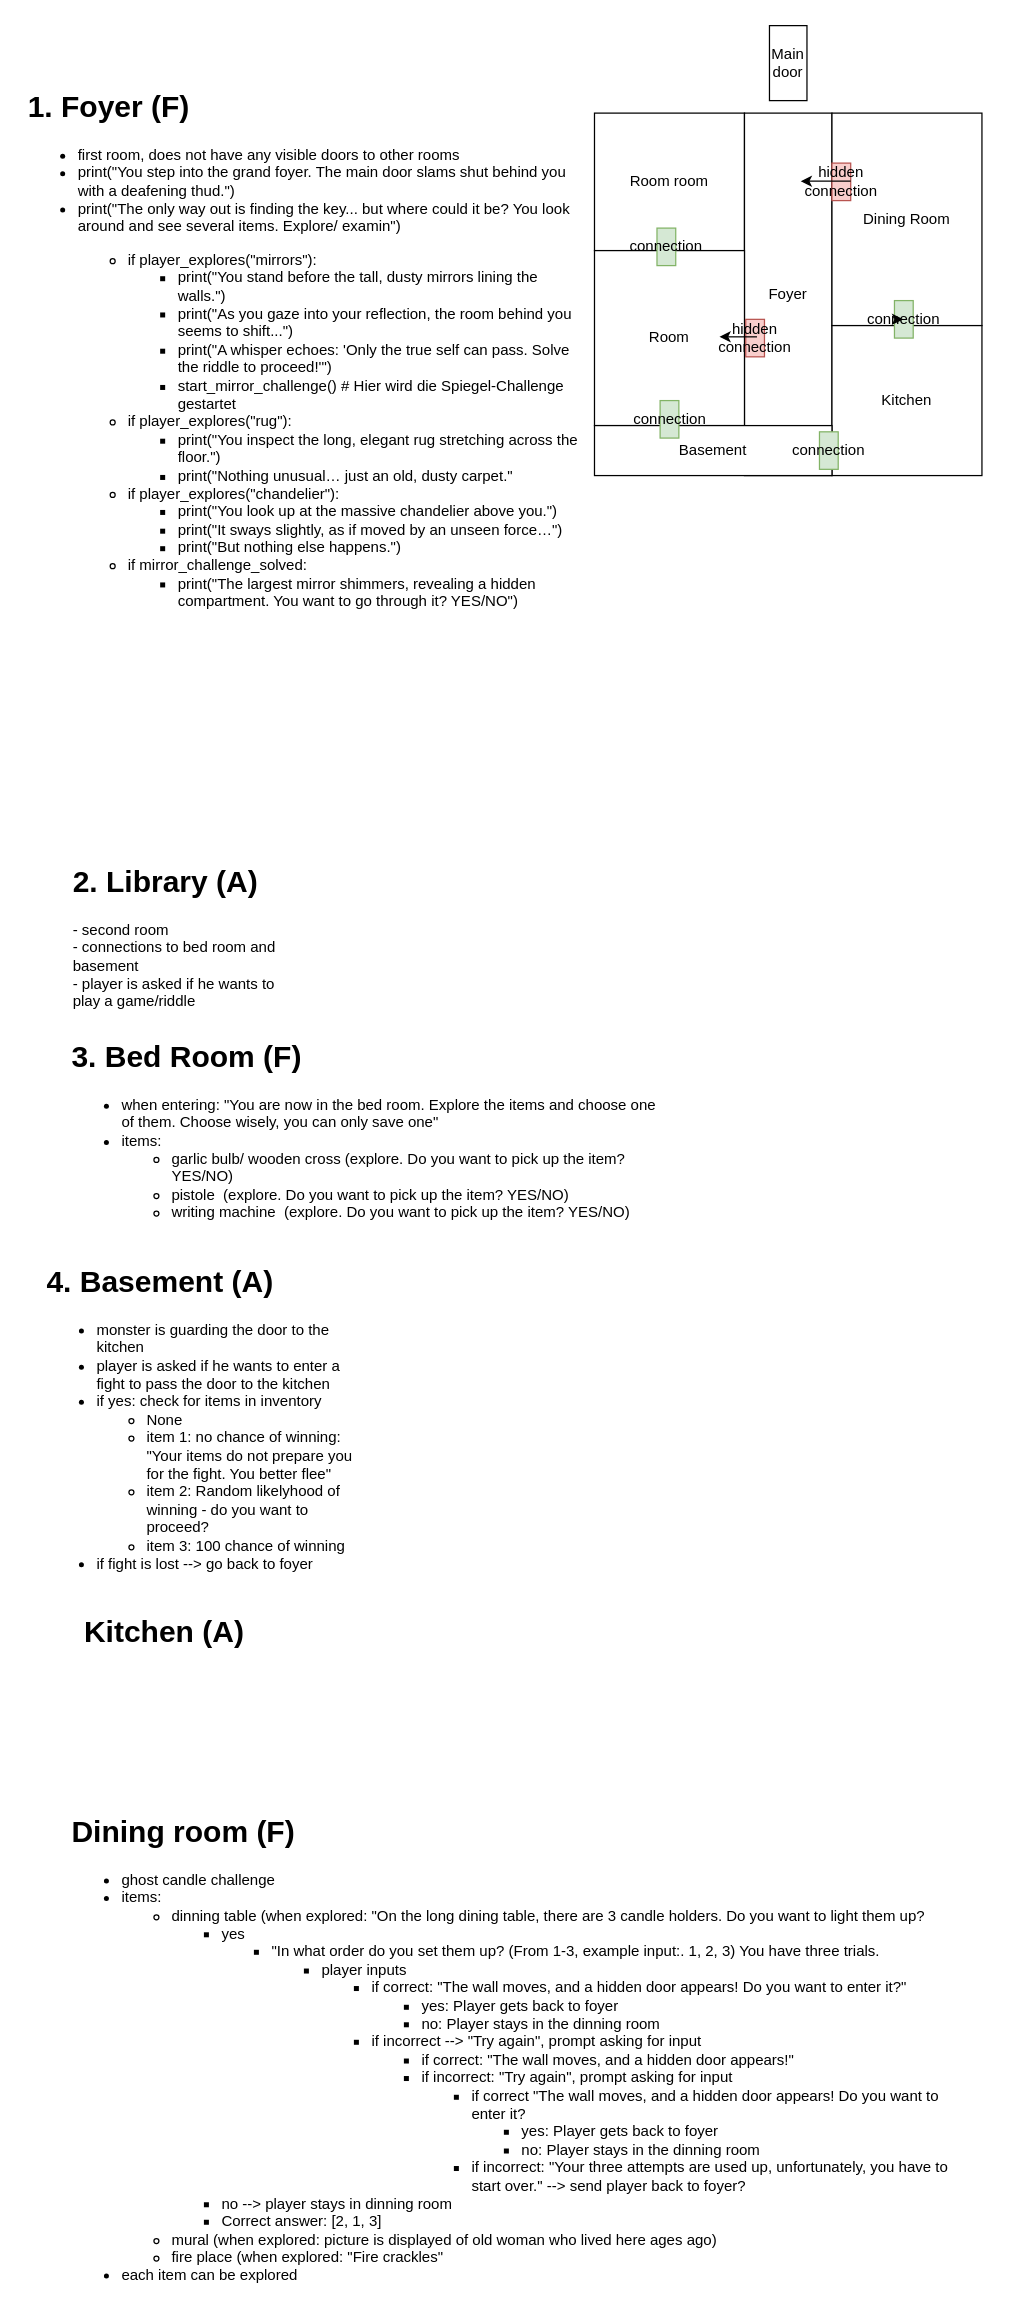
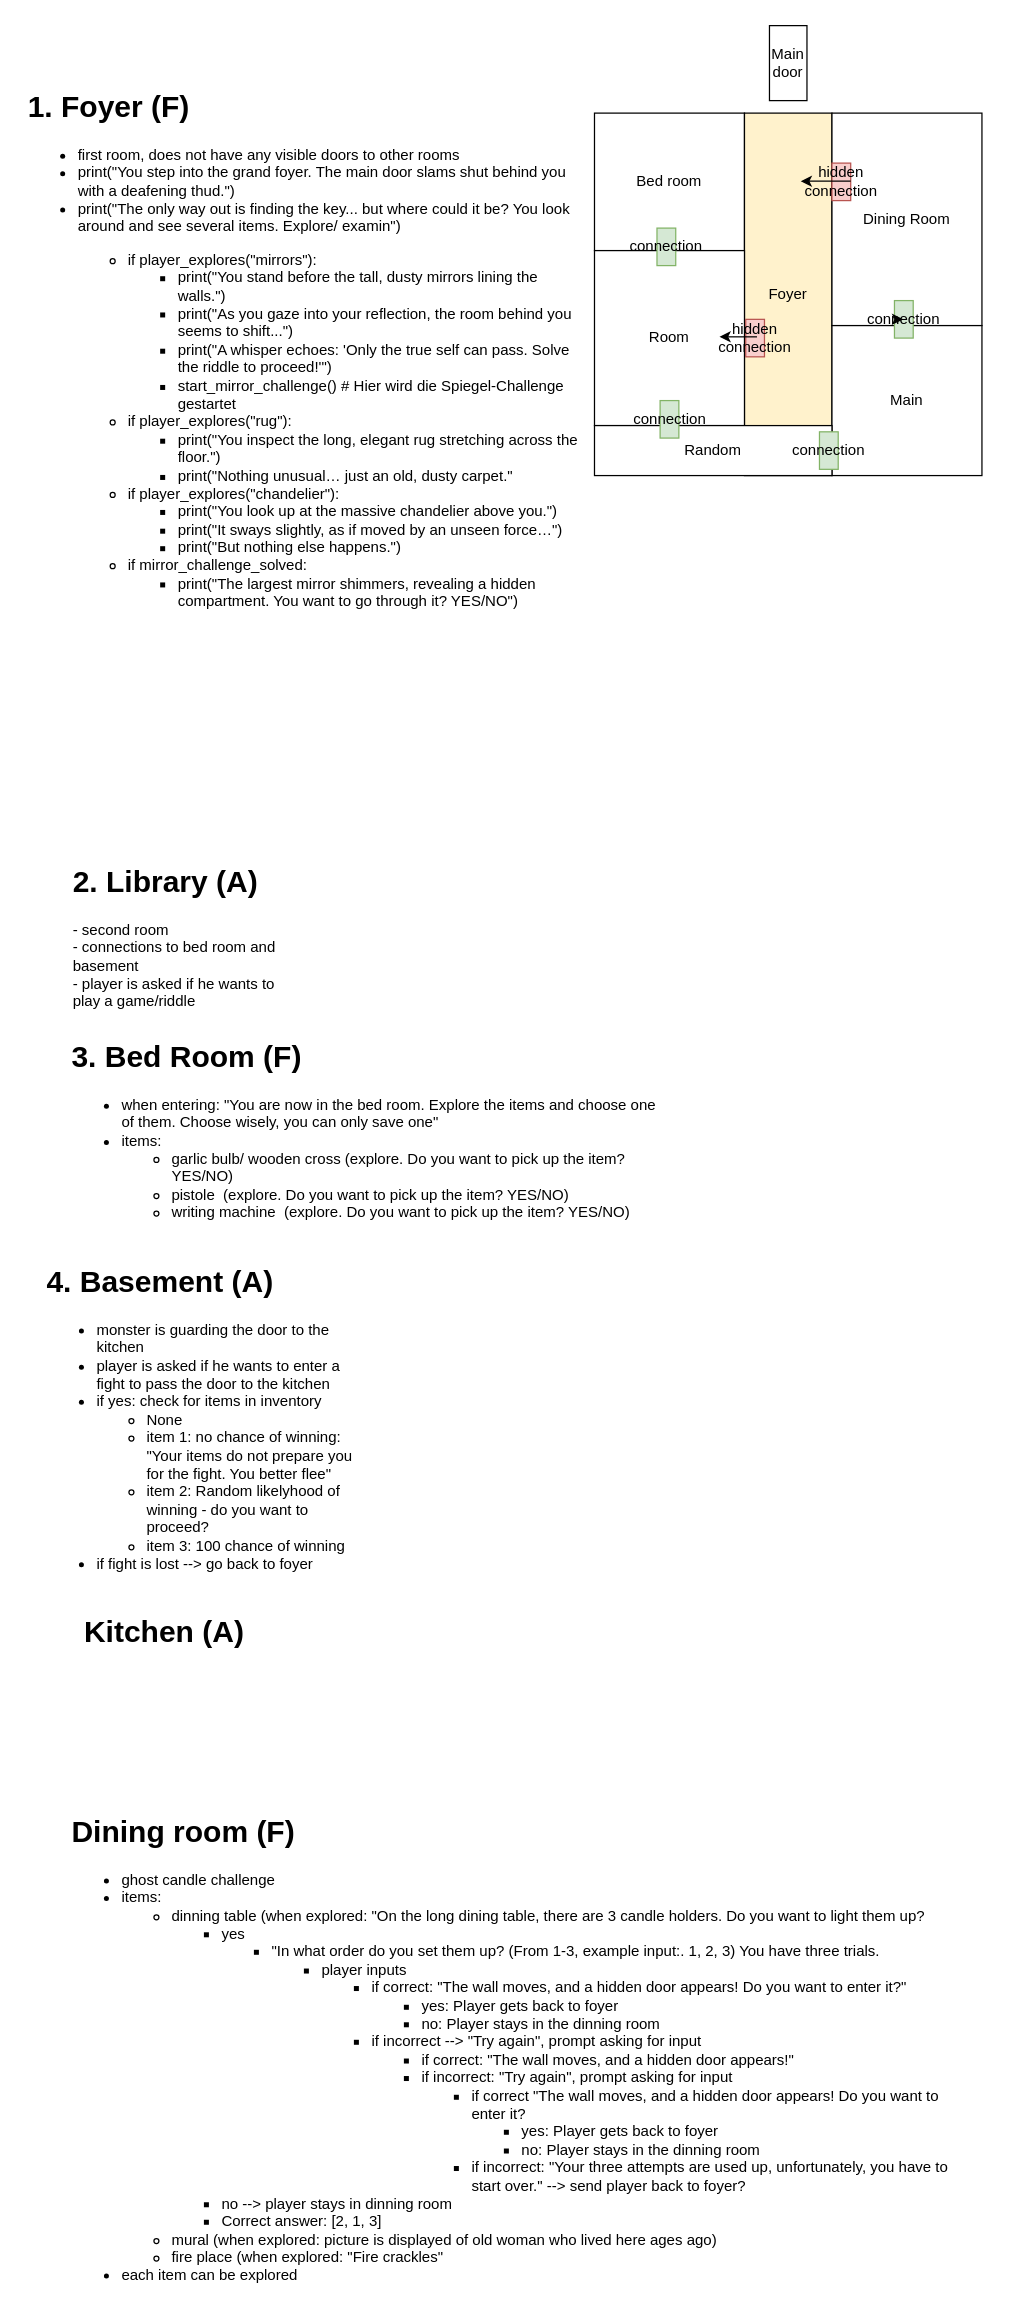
node "Room room": label "Room room" -> "Bed room"
node "Foyer": fillcolor #ffffff -> #fff2cc
node "Kitchen": label "Kitchen" -> "Main"
node "Basement": label "Basement" -> "Random"
